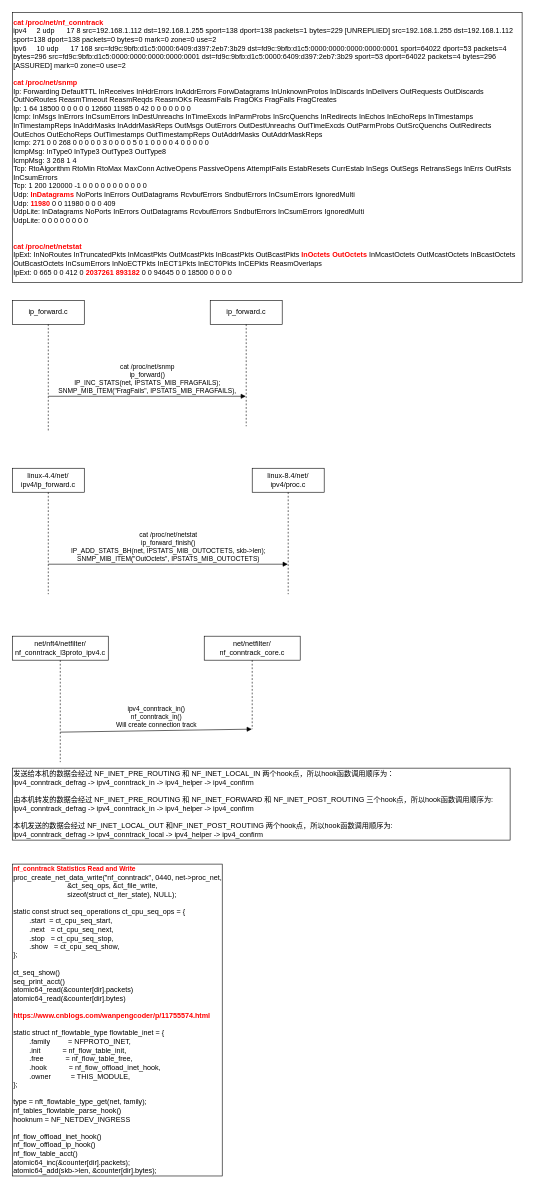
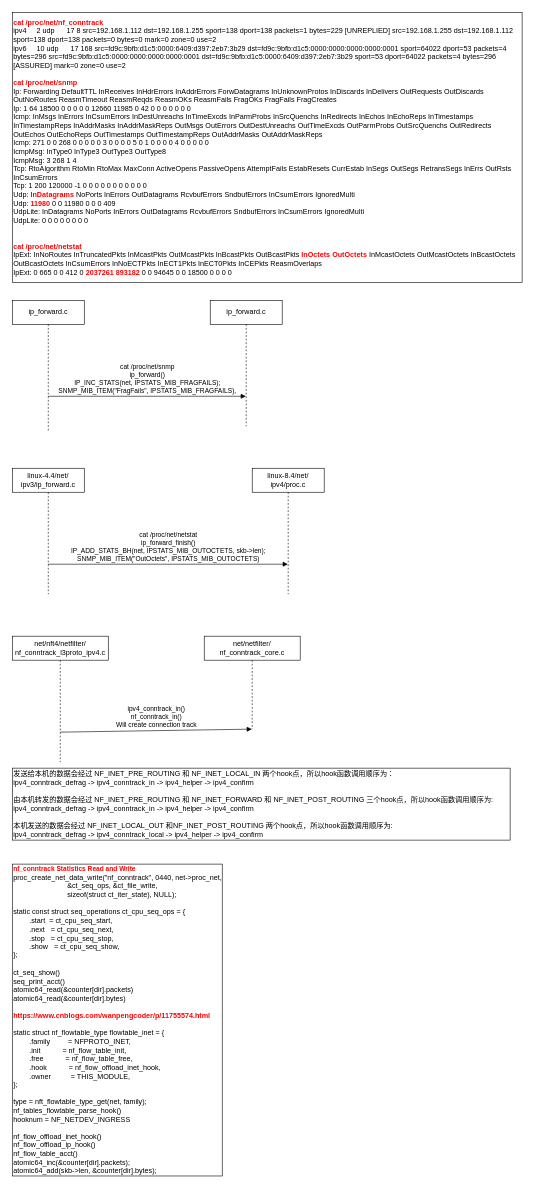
node "linux-4.4/net/ ipv4/ip_forward.c": label "linux-4.4/net/ ipv4/ip_forward.c" -> "linux-4.4/net/ ipv3/ip_forward.c"
